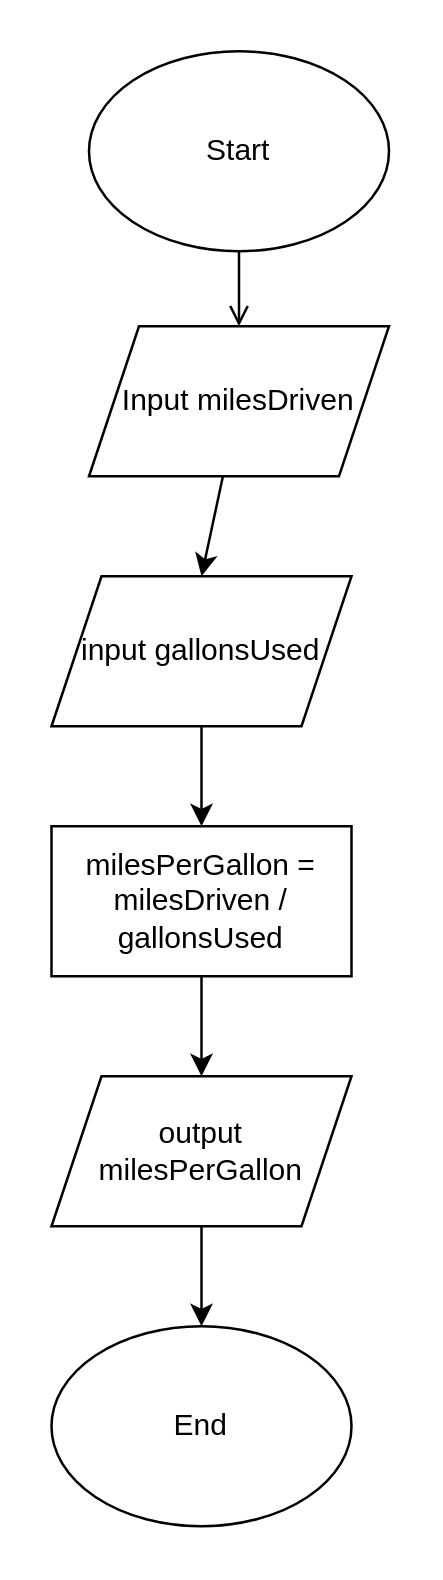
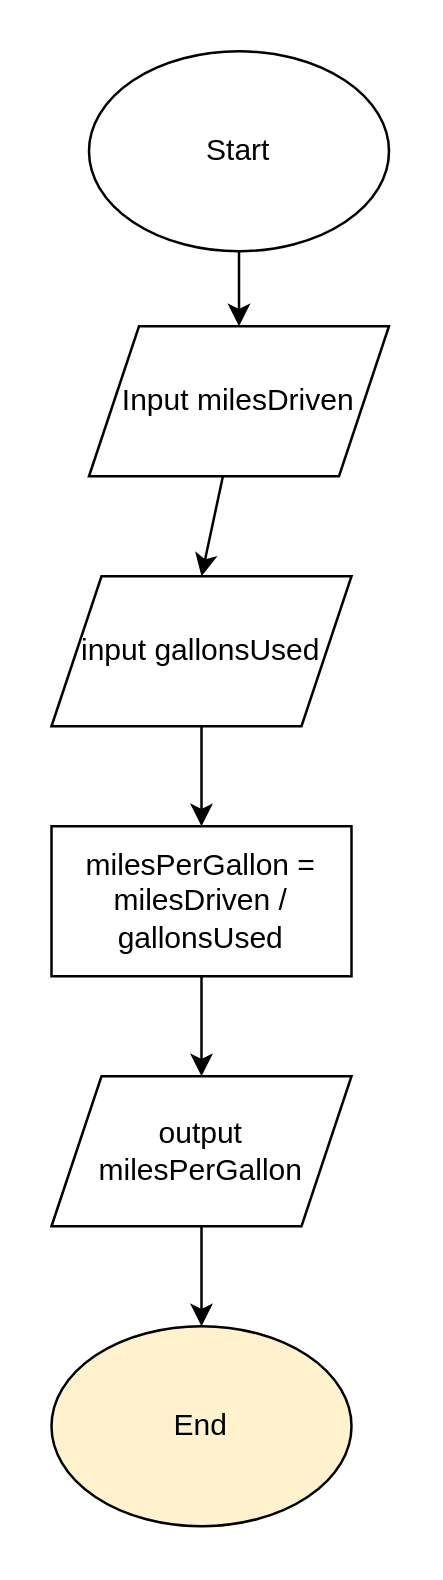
edge "Start" -> "Input milesDriven": arrowhead open -> classic
node "End": fillcolor #ffffff -> #fff2cc
